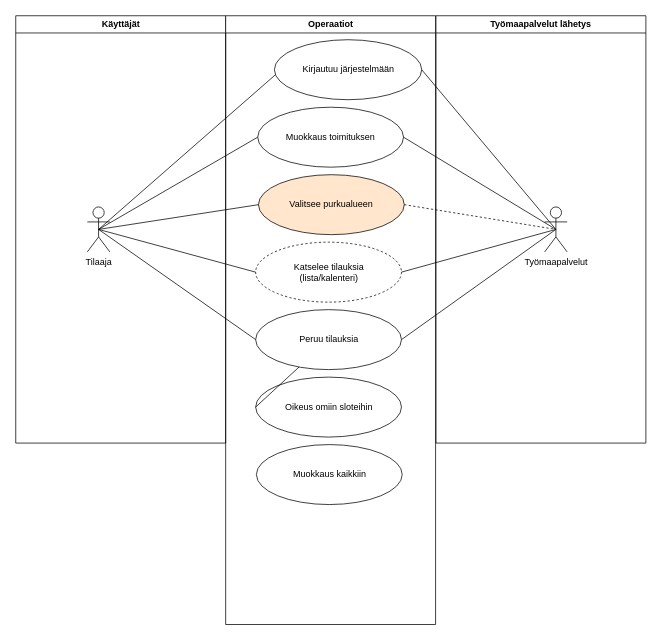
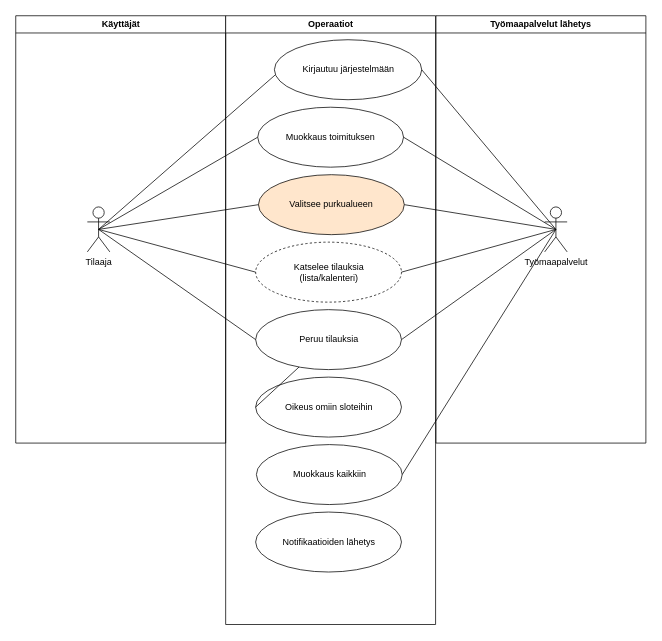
edge "Valitsee purkualueen" -- "Työmaapalvelut": style dashed -> solid
edge "Työmaapalvelut" -- "Muokkaus kaikkiin": added
node "Notifikaatioiden lähetys": added
